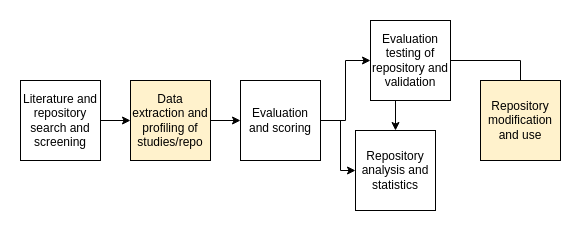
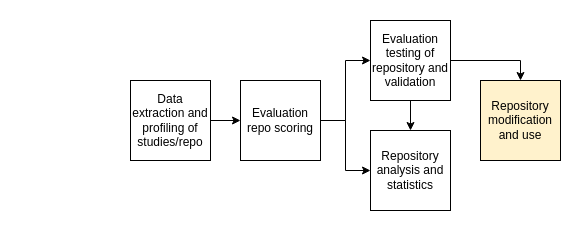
edge "Evaluation testing of repository and validation" -- "Repository modification and use": arrowhead none -> classic
node "Literature and repository search and screening": removed
edge "Literature and repository search and screening" -> "Data extraction and profiling of studies/repo": removed
node "Data extraction and profiling of studies/repo": fillcolor #fff2cc -> #ffffff
node "Evaluation and scoring": label "Evaluation and scoring" -> "Evaluation repo scoring"
node "Repository analysis and statistics": moved (396, 171) -> (411, 171)
